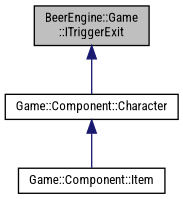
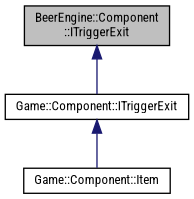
node "BeerEngine::Game ::ITriggerExit": label "BeerEngine::Game ::ITriggerExit" -> "BeerEngine::Component ::ITriggerExit"
node "Game::Component::Character": label "Game::Component::Character" -> "Game::Component::ITriggerExit"
